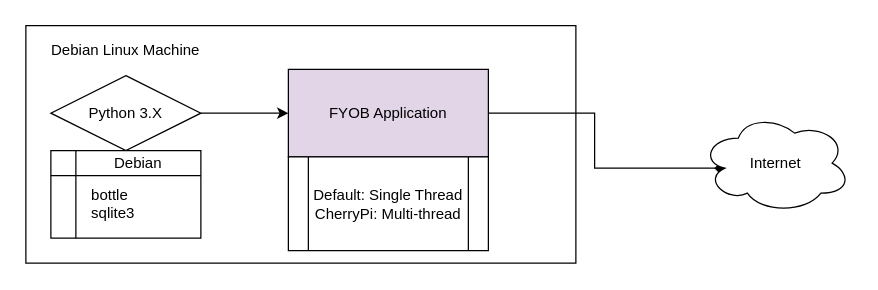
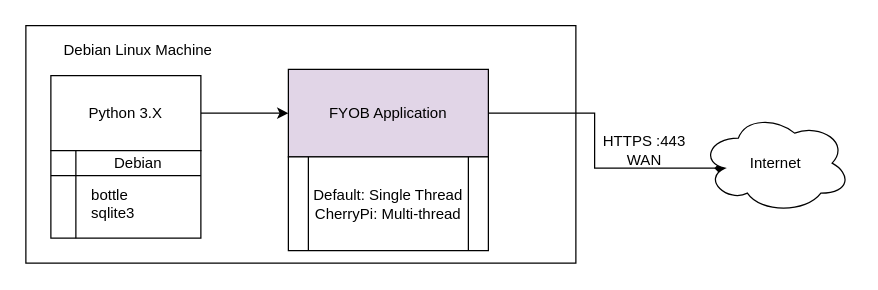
node "Debian Linux Machine": moved (126, 51) -> (138, 51)
node "Python 3.X": shape diamond -> rectangle
node "HTTPS :443 WAN": added
